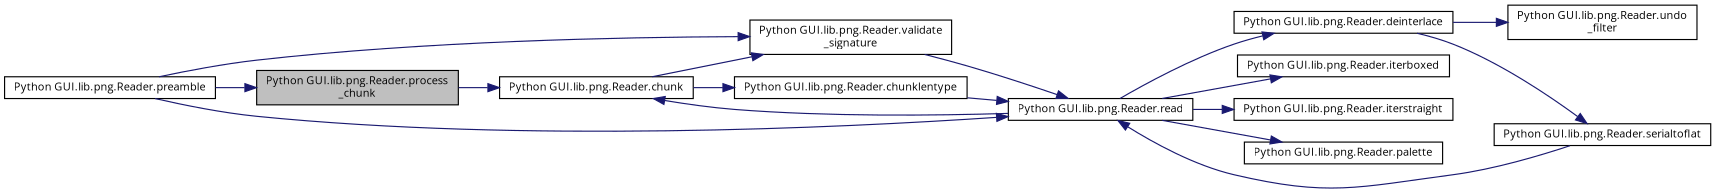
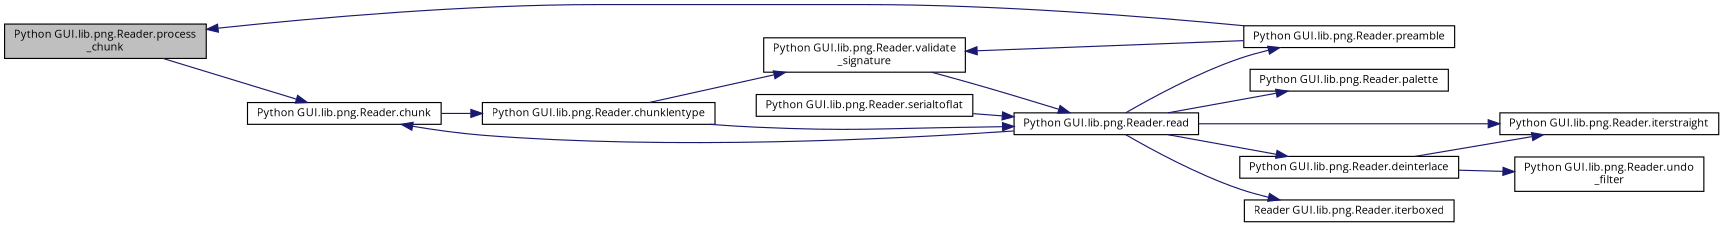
node "Python GUI.lib.png.Reader.iterboxed": label "Python GUI.lib.png.Reader.iterboxed" -> "Reader GUI.lib.png.Reader.iterboxed"
edge "Python GUI.lib.png.Reader.chunk" -> "Python GUI.lib.png.Reader.validate _signature": now "Python GUI.lib.png.Reader.chunklentype" -> "Python GUI.lib.png.Reader.validate _signature"
edge "Python GUI.lib.png.Reader.deinterlace" -> "Python GUI.lib.png.Reader.serialtoflat": now "Python GUI.lib.png.Reader.deinterlace" -> "Python GUI.lib.png.Reader.iterstraight"
edge "Python GUI.lib.png.Reader.preamble" -> "Python GUI.lib.png.Reader.read": reversed
